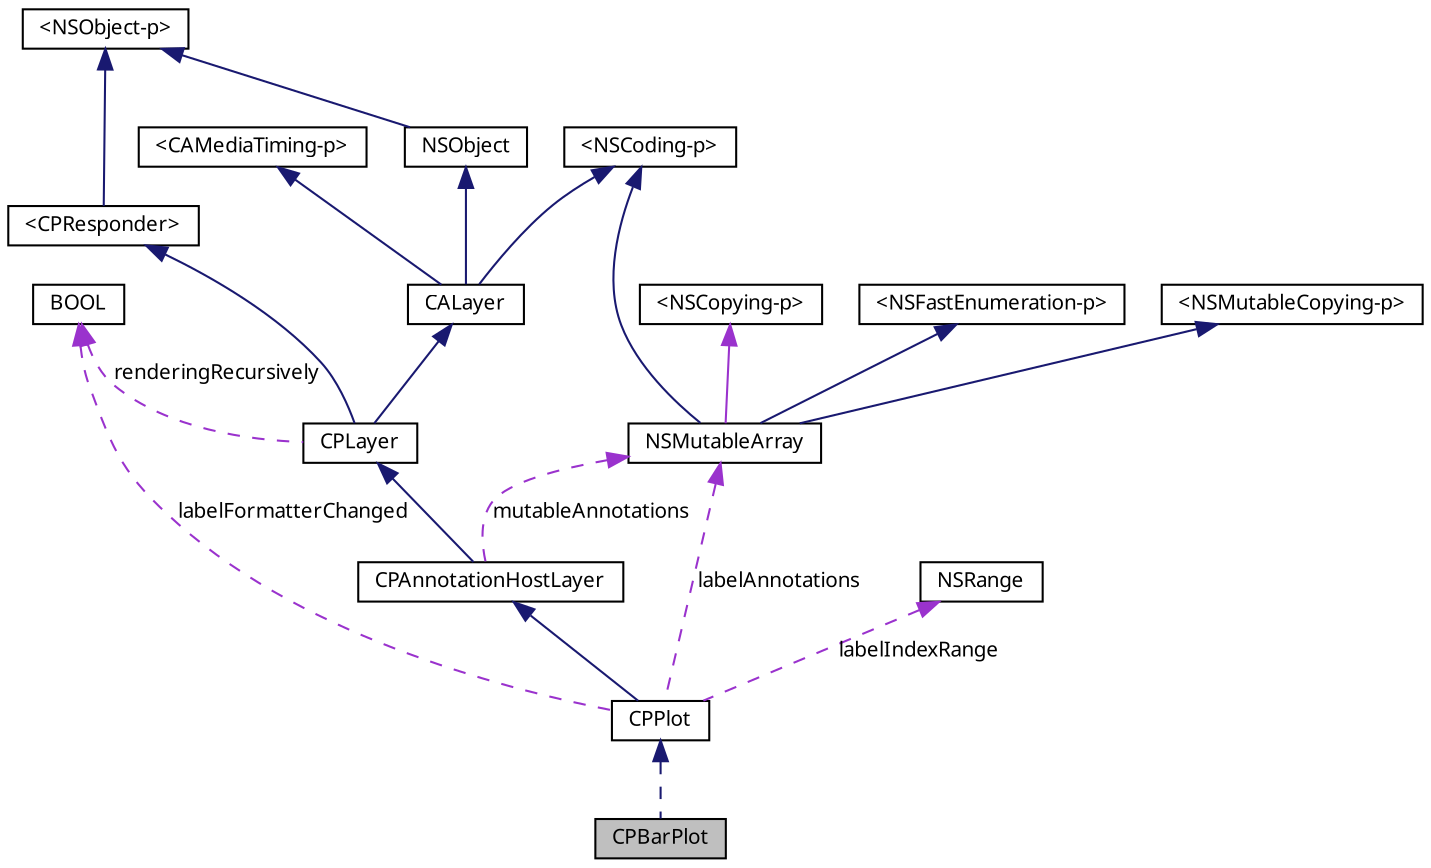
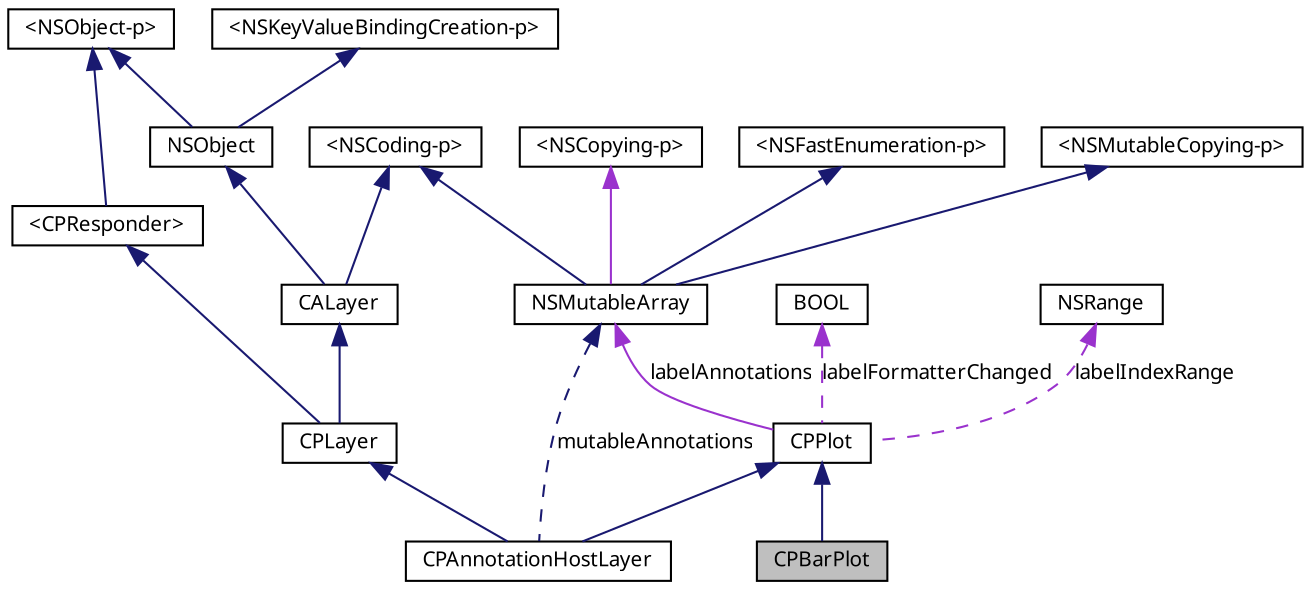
node "<NSKeyValueBindingCreation-p>": added
node "<CAMediaTiming-p>": removed
edge "CPLayer" -> "BOOL": removed, label "renderingRecursively"
edge "CPAnnotationHostLayer" -> "NSMutableArray": color darkorchid3 -> midnightblue
edge "CPPlot" -> "NSMutableArray": style dashed -> solid
edge "CPPlot" -> "CPAnnotationHostLayer": reversed
edge "CPBarPlot" -> "CPPlot": style dashed -> solid
